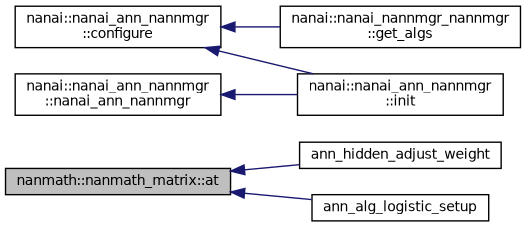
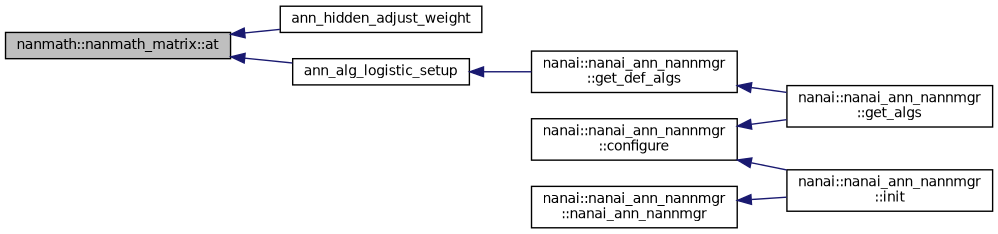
node "nanai::nanai_nannmgr_nannmgr ::get_algs": label "nanai::nanai_nannmgr_nannmgr ::get_algs" -> "nanai::nanai_ann_nannmgr ::get_algs"
node "nanai::nanai_ann_nannmgr ::get_def_algs": added
